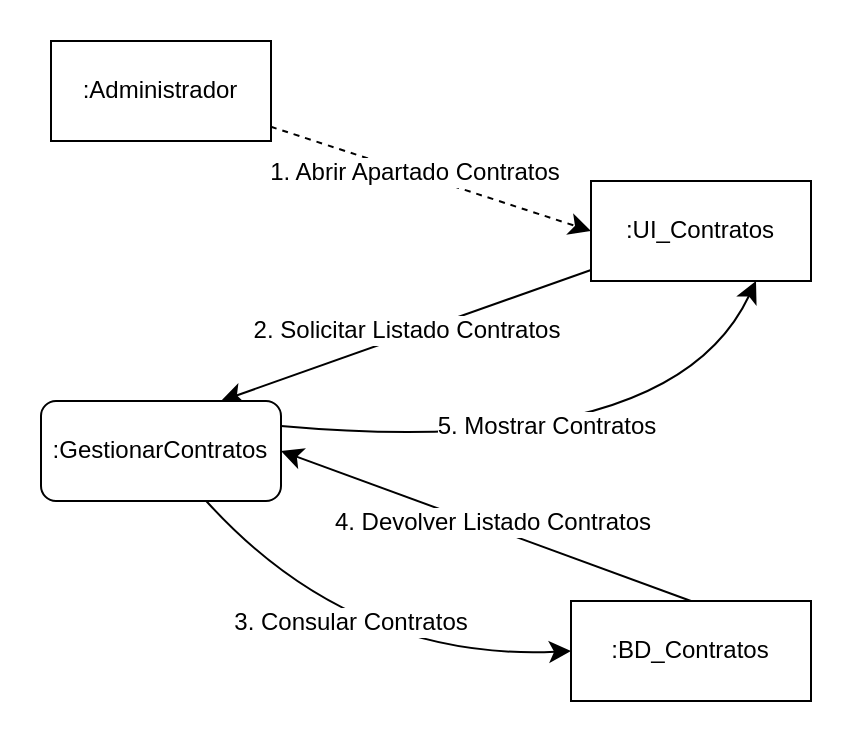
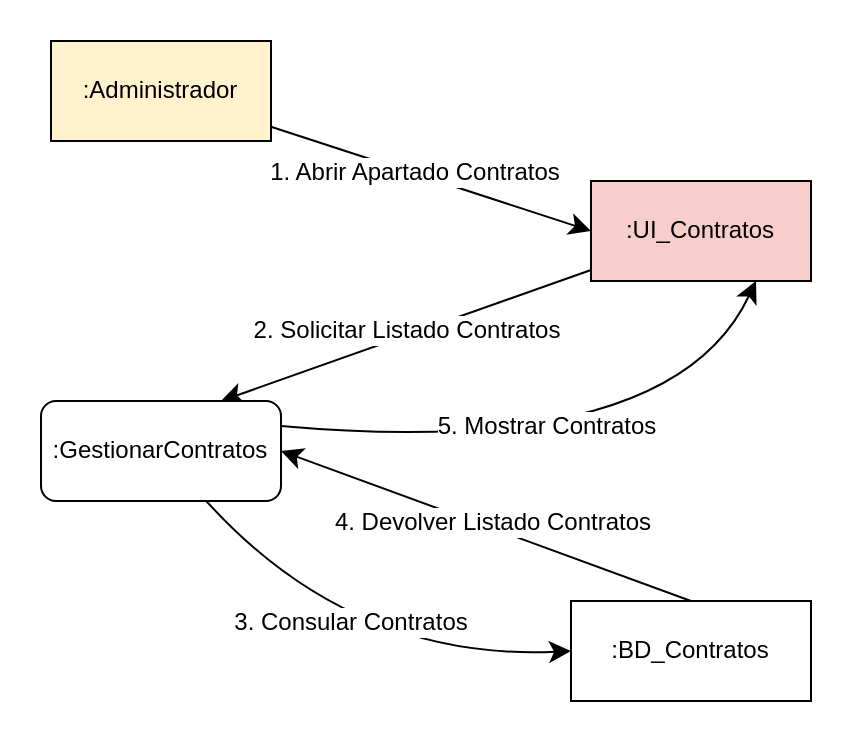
node ":Administrador": fillcolor #ffffff -> #fff2cc
edge ":Administrador" -> ":UI_Contratos": style dashed -> solid
node ":UI_Contratos": fillcolor #ffffff -> #f8cecc
